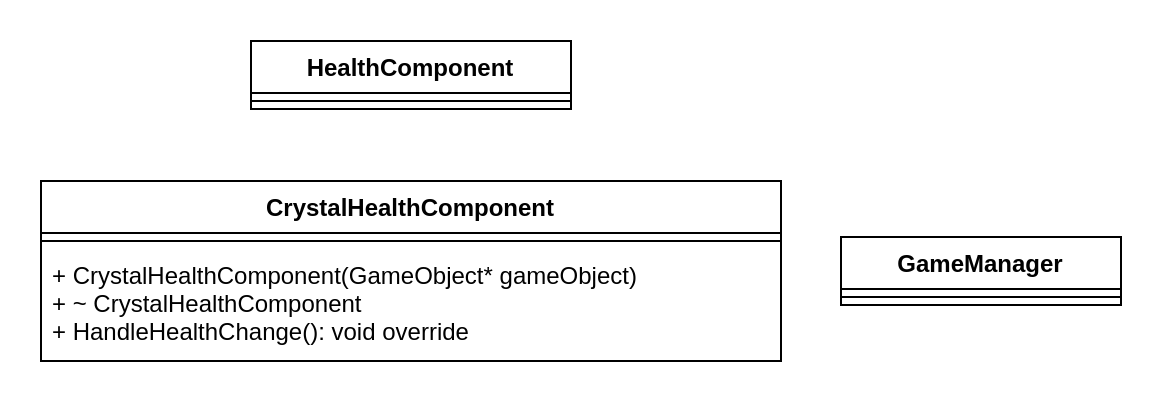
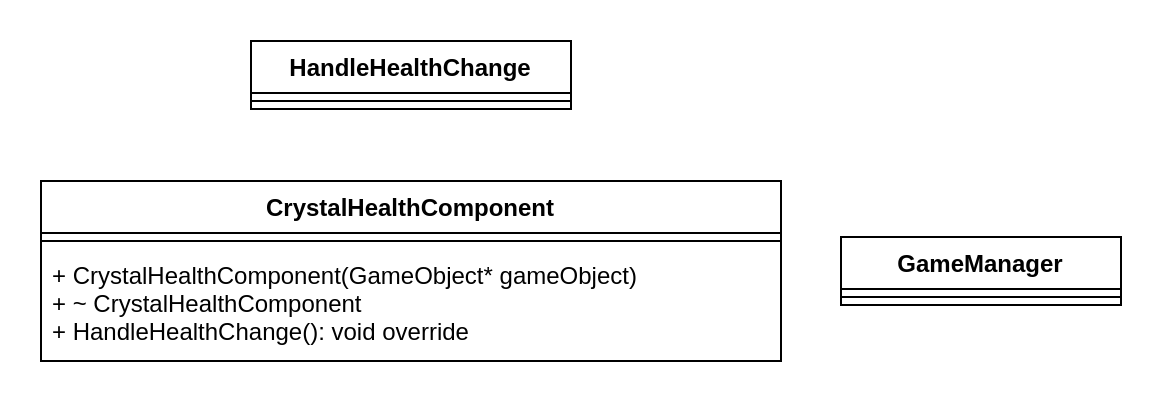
node "HealthComponent": label "HealthComponent" -> "HandleHealthChange"
